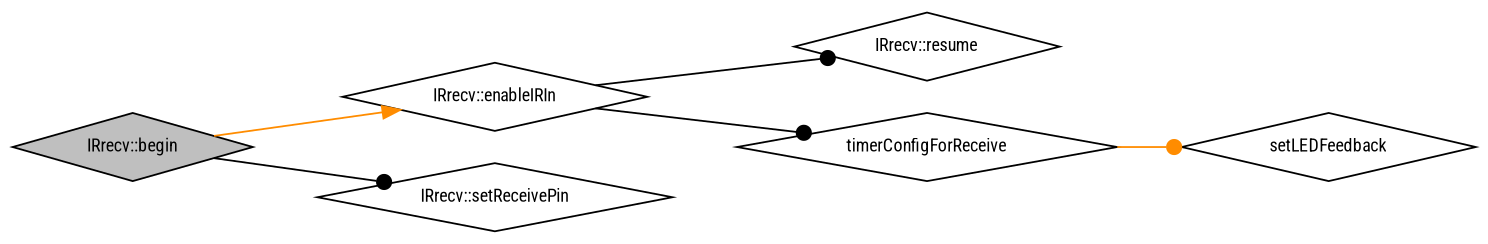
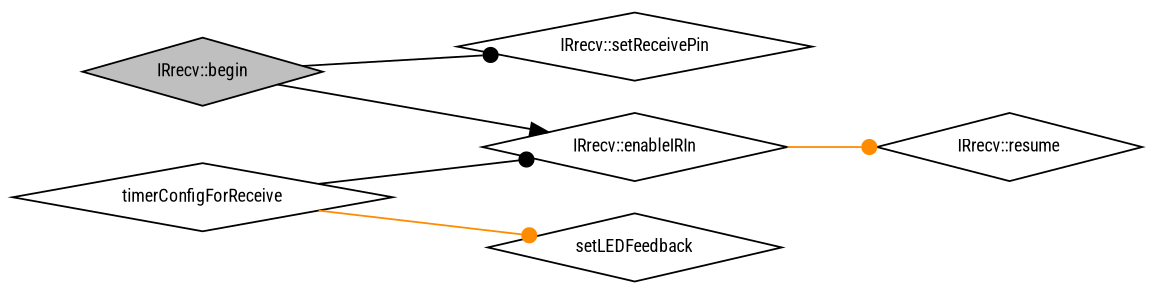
edge "IRrecv::enableIRIn" -> "IRrecv::resume": color black -> darkorange
edge "IRrecv::enableIRIn" -> "timerConfigForReceive": reversed
edge "IRrecv::begin" -> "IRrecv::enableIRIn": color darkorange -> black
